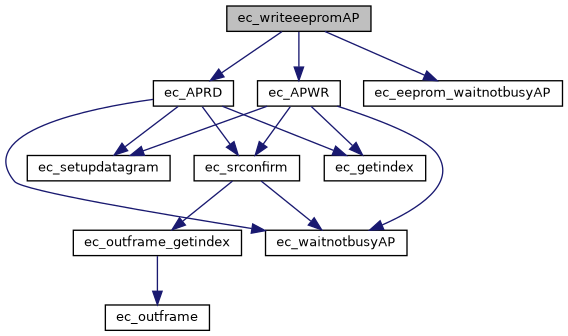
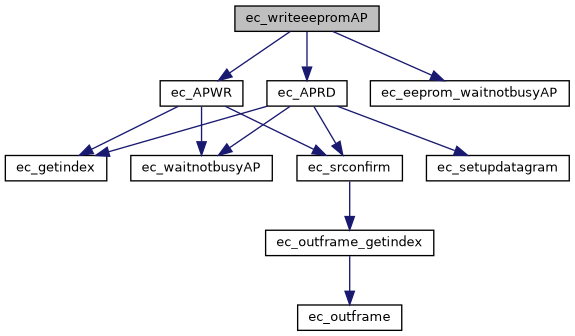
edge "ec_APWR" -> "ec_setupdatagram": removed
edge "ec_srconfirm" -> "ec_waitnotbusyAP": removed
